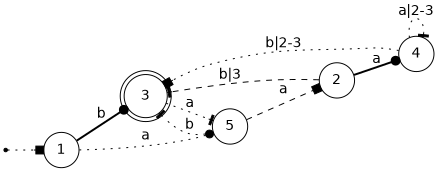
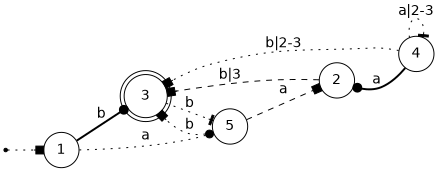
edge "2" -> "4": reversed
edge "2" -> "3": arrowhead tee -> box
edge "3" -> "5": label "a" -> "b"
edge "5" -> "3": arrowhead tee -> box
